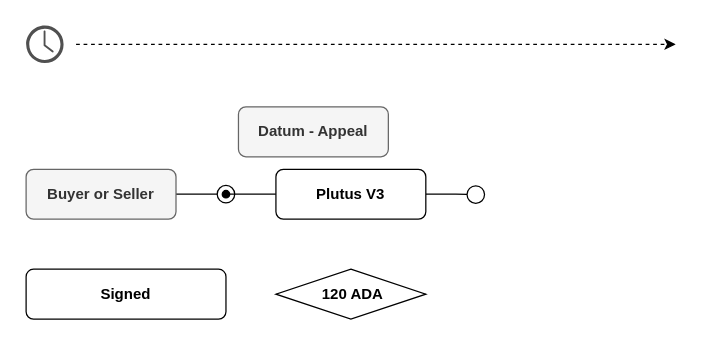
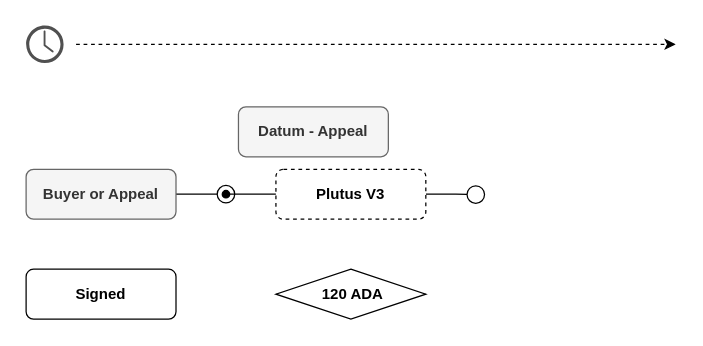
node "Buyer or Seller": label "Buyer or Seller" -> "Buyer or Appeal"
node "Plutus V3": style solid -> dashed
node "Signed": size 200x50 -> 150x50
